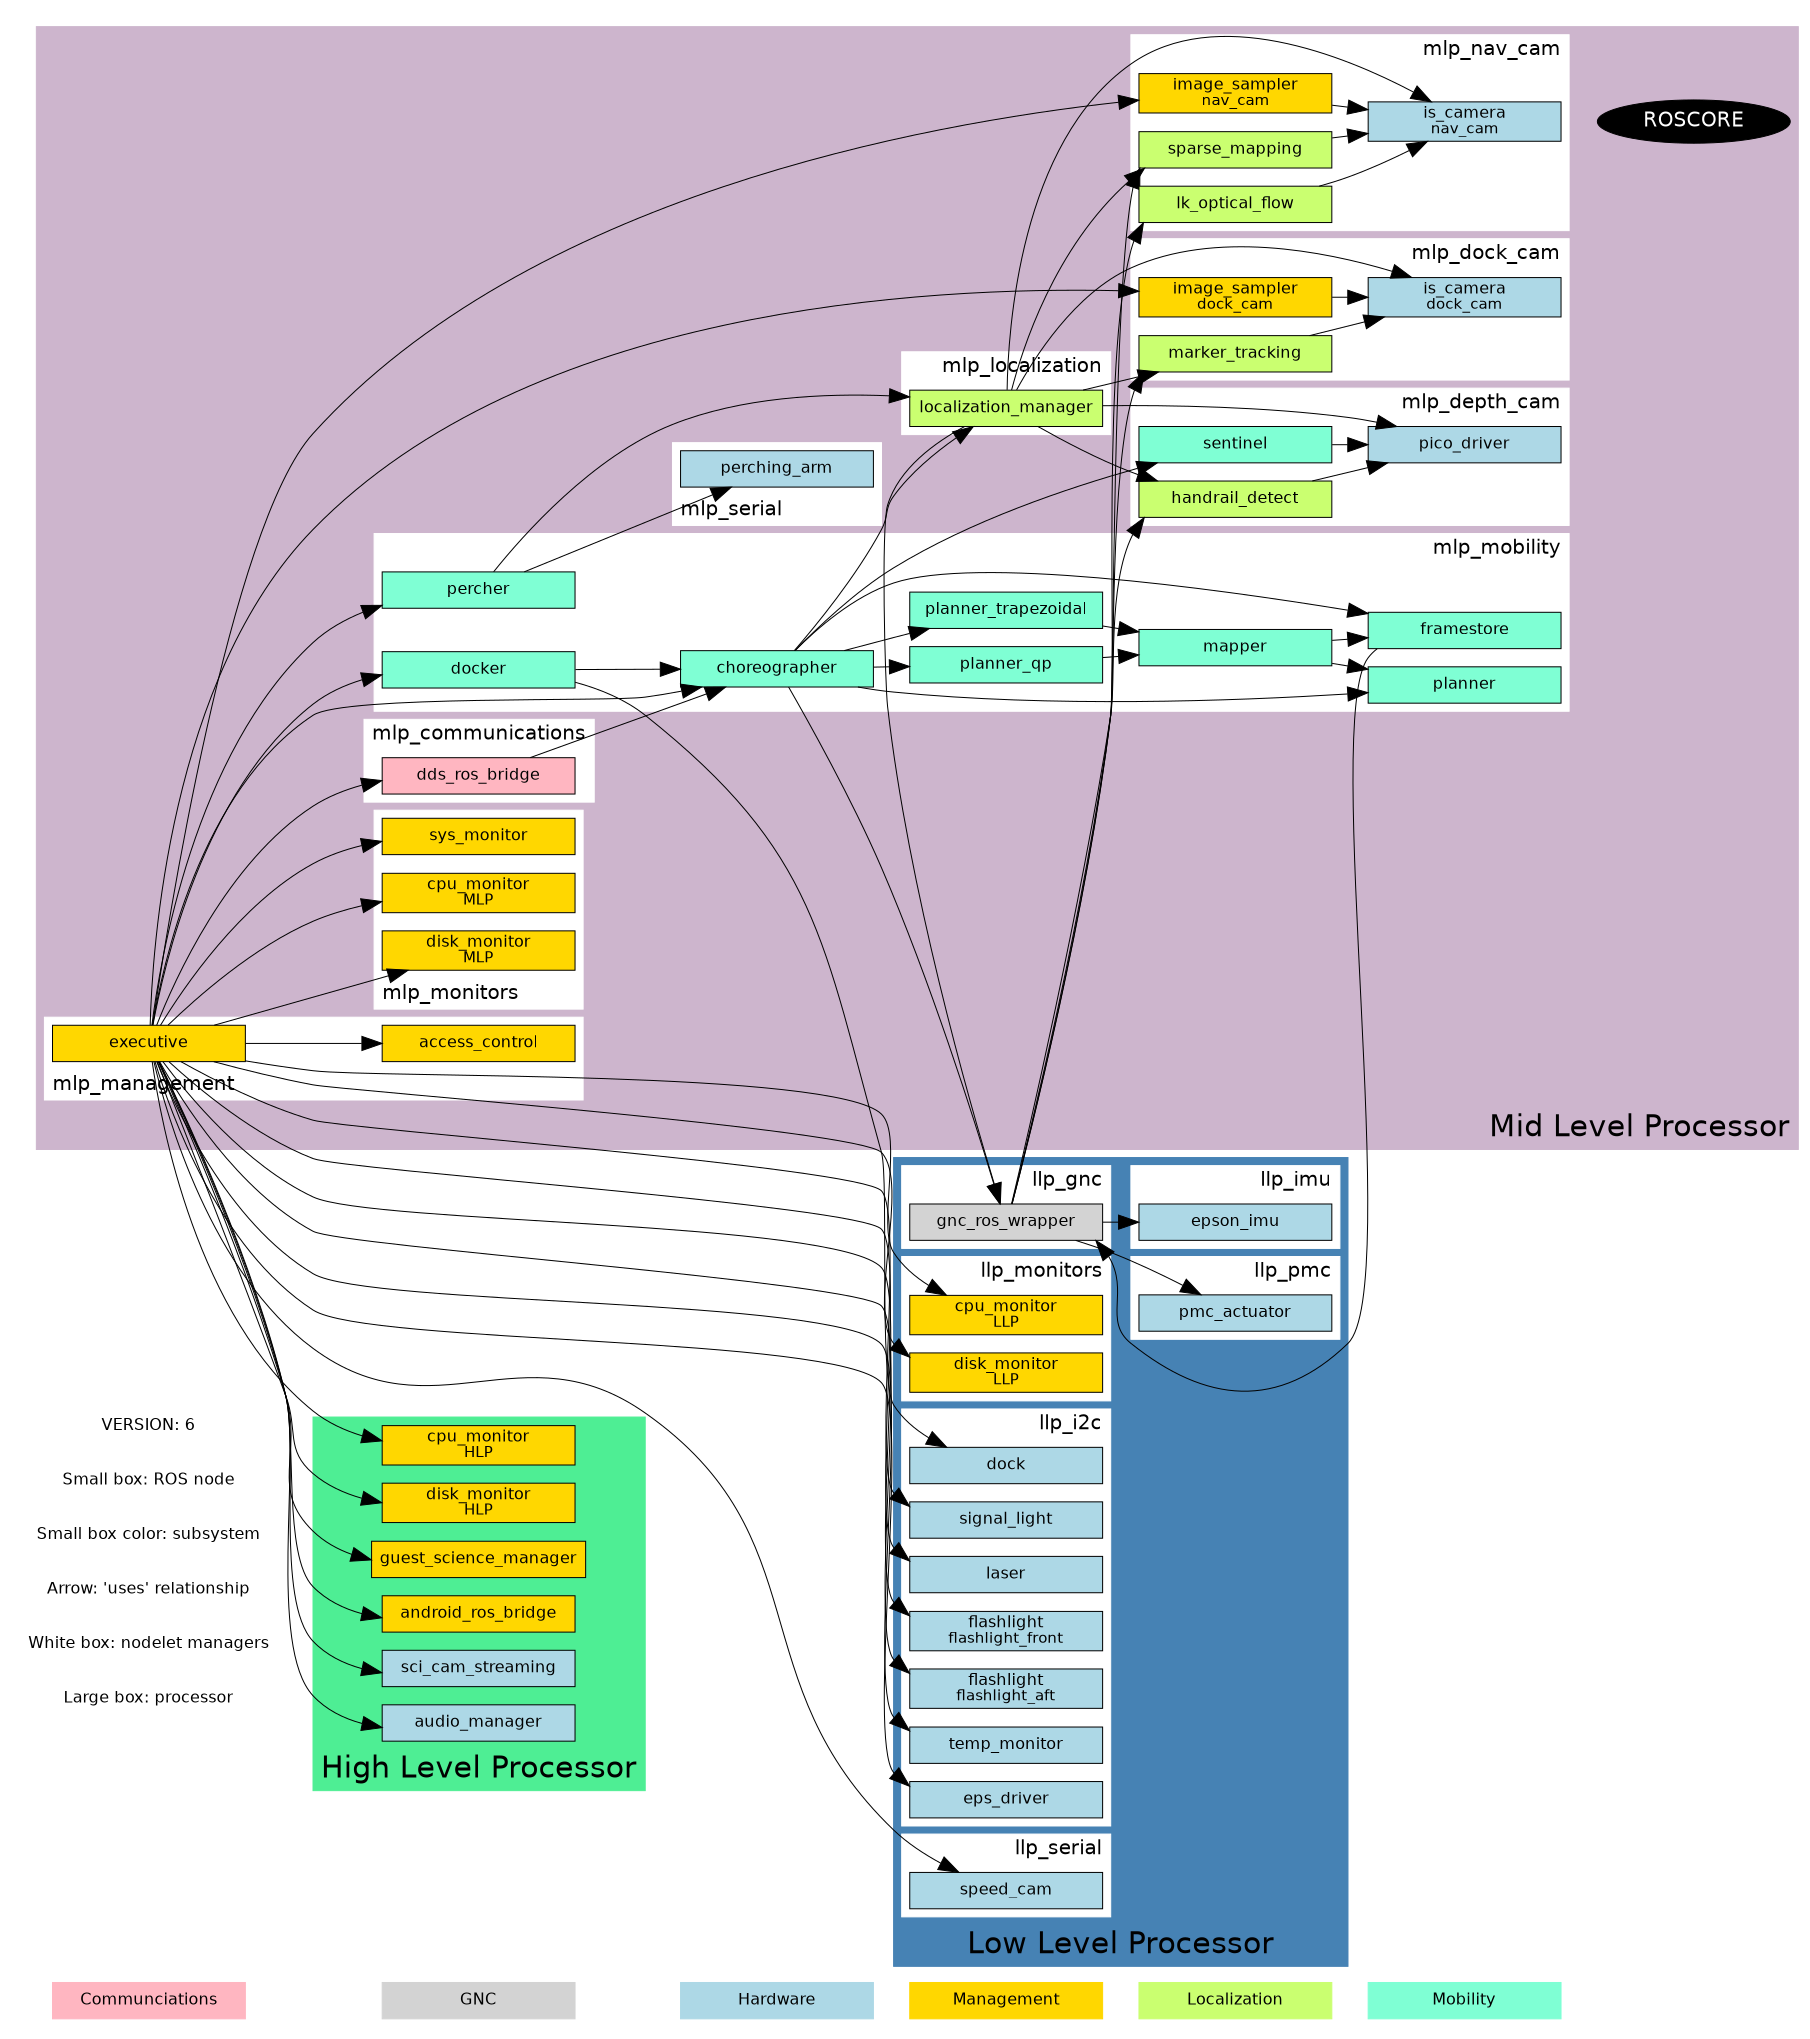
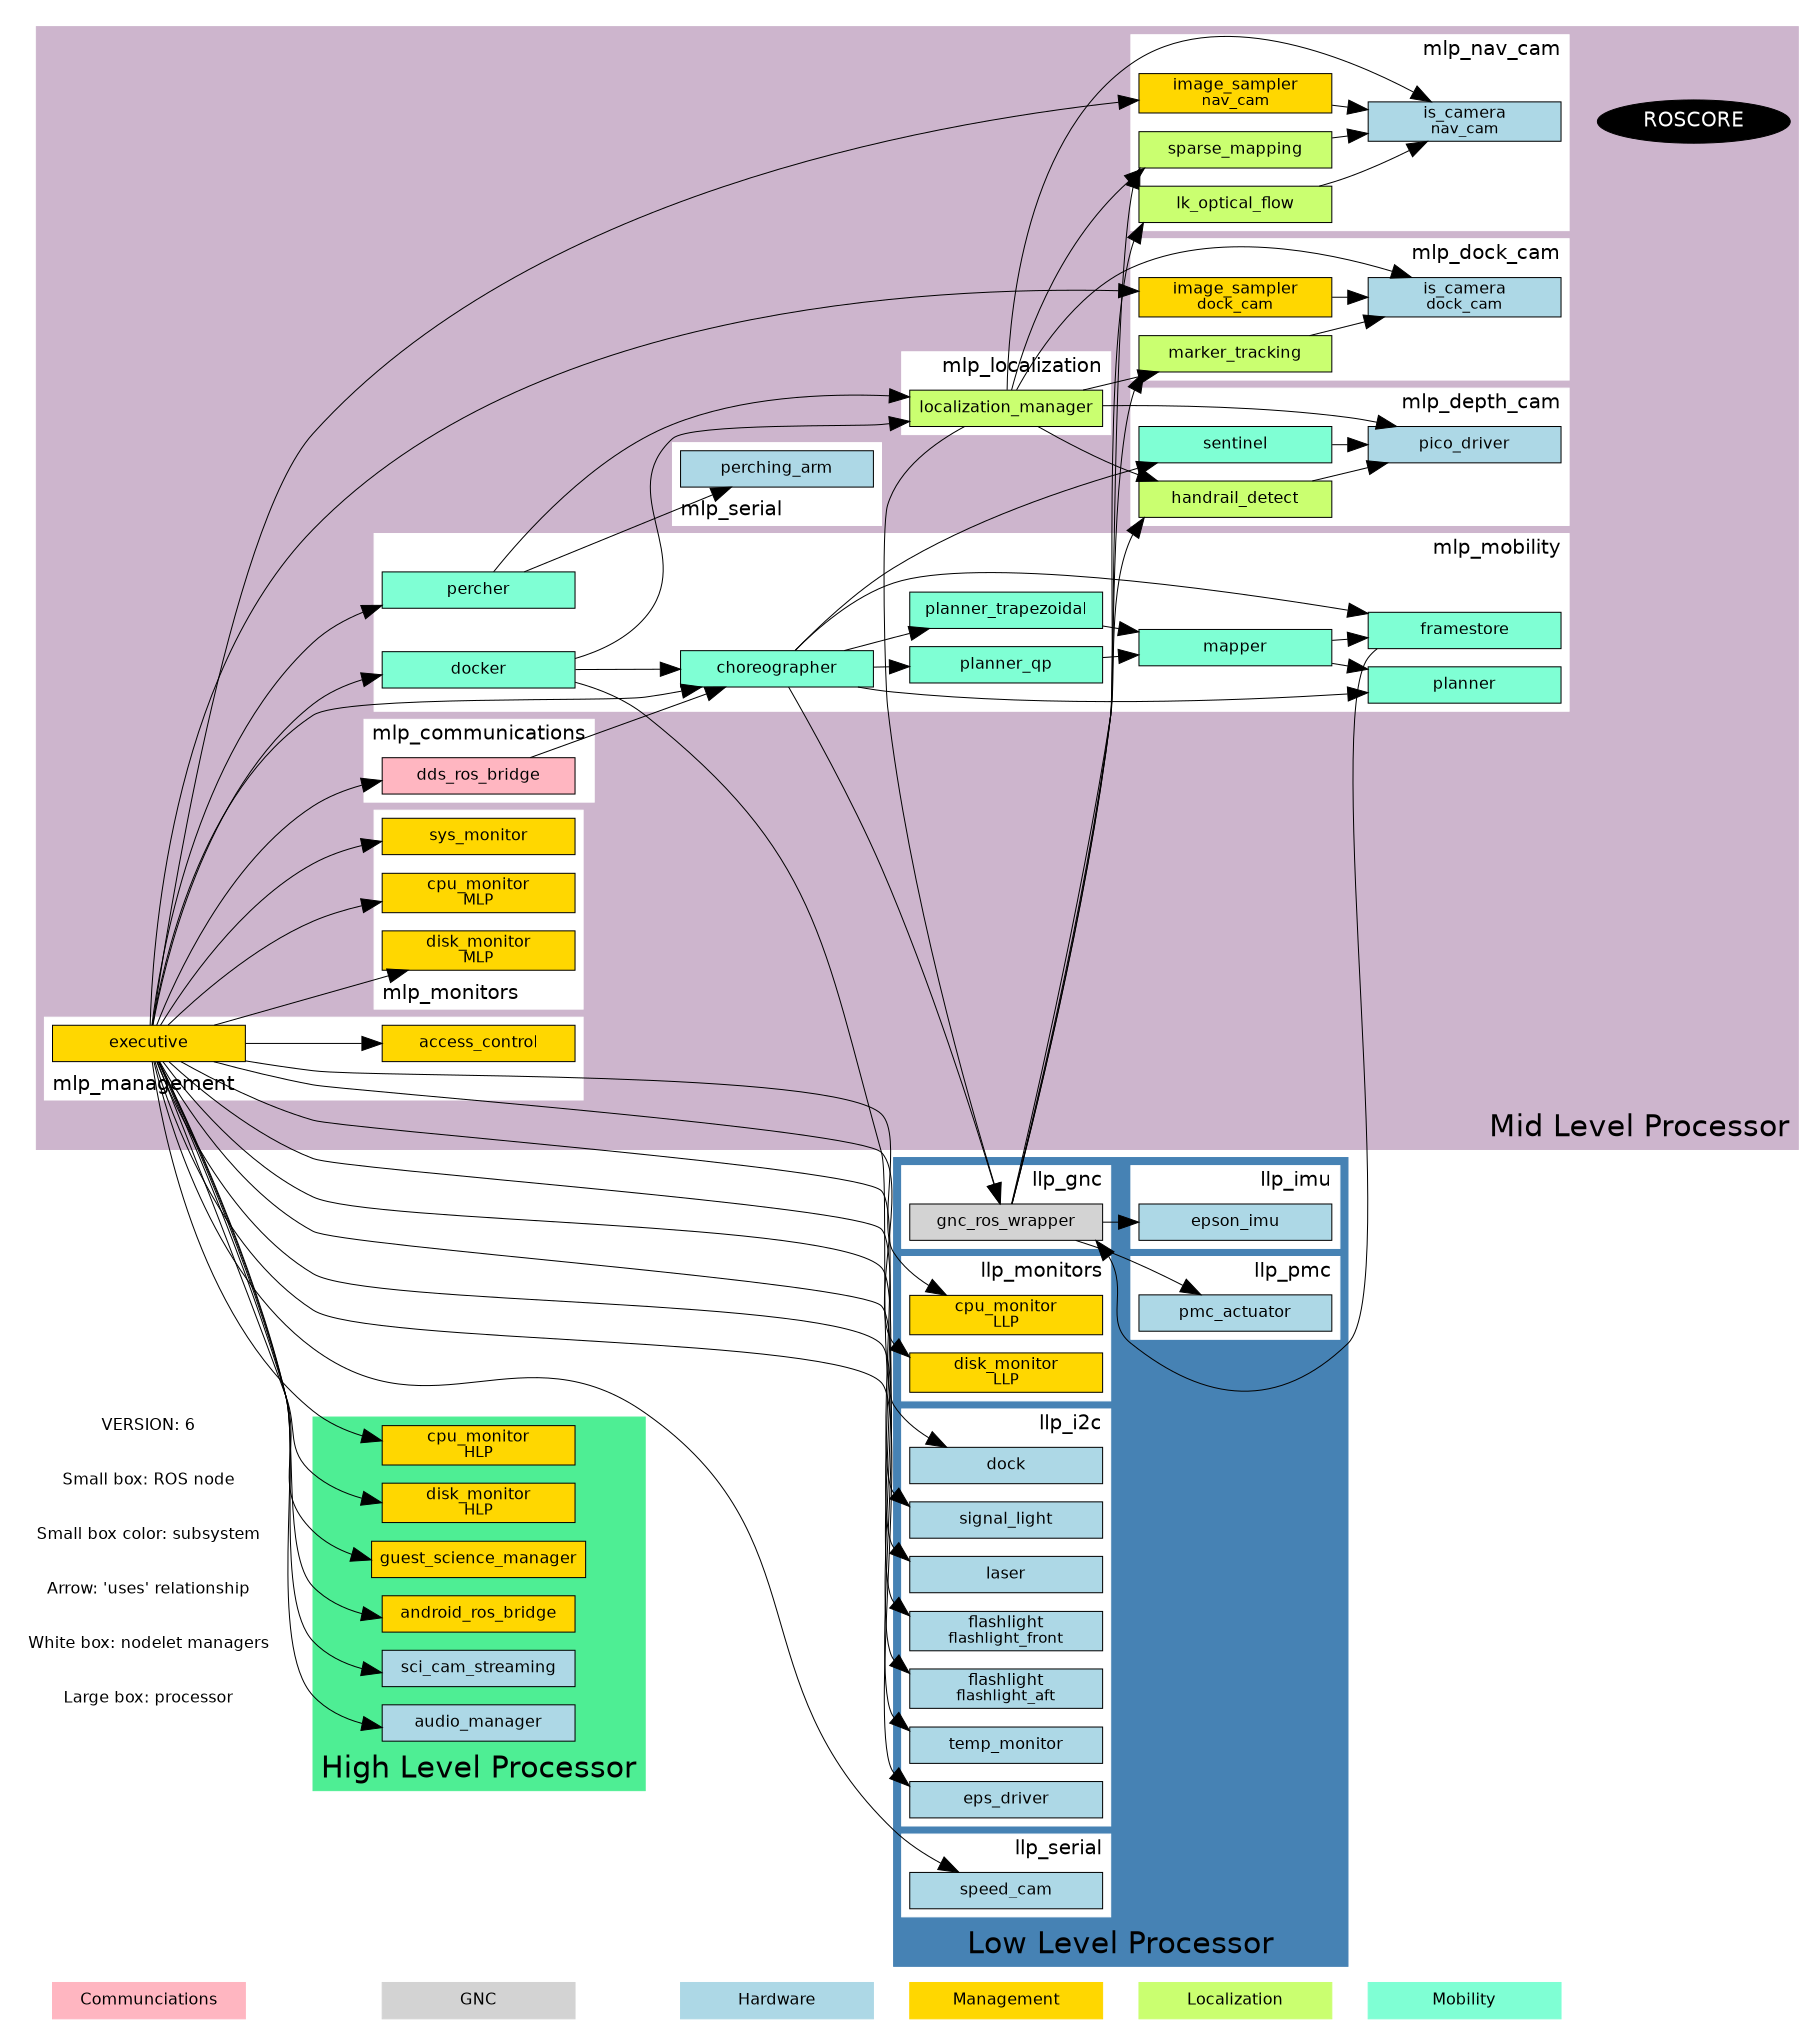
edge "choreographer" -> "localization_manager": now "docker" -> "localization_manager"
